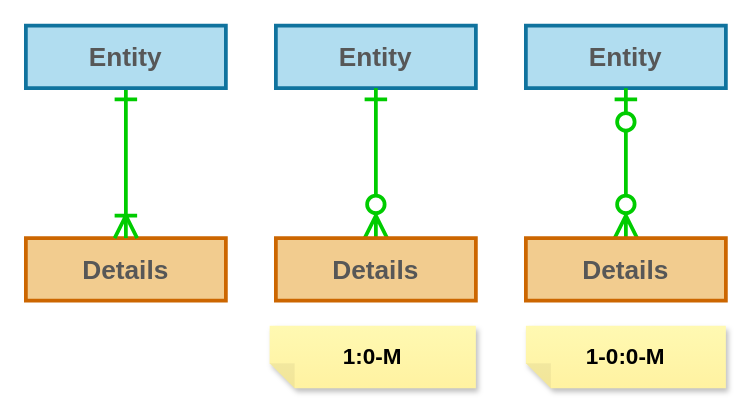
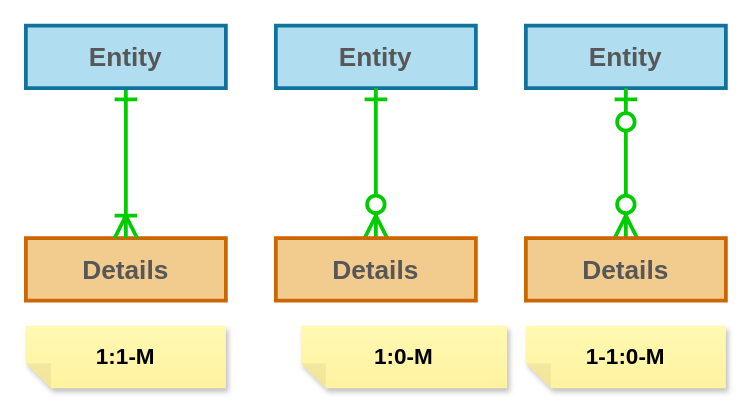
node "1:1-M": added
node "1:0-M": moved (373, 357) -> (404, 357)
node "1-0:0-M": label "1-0:0-M" -> "1-1:0-M"
